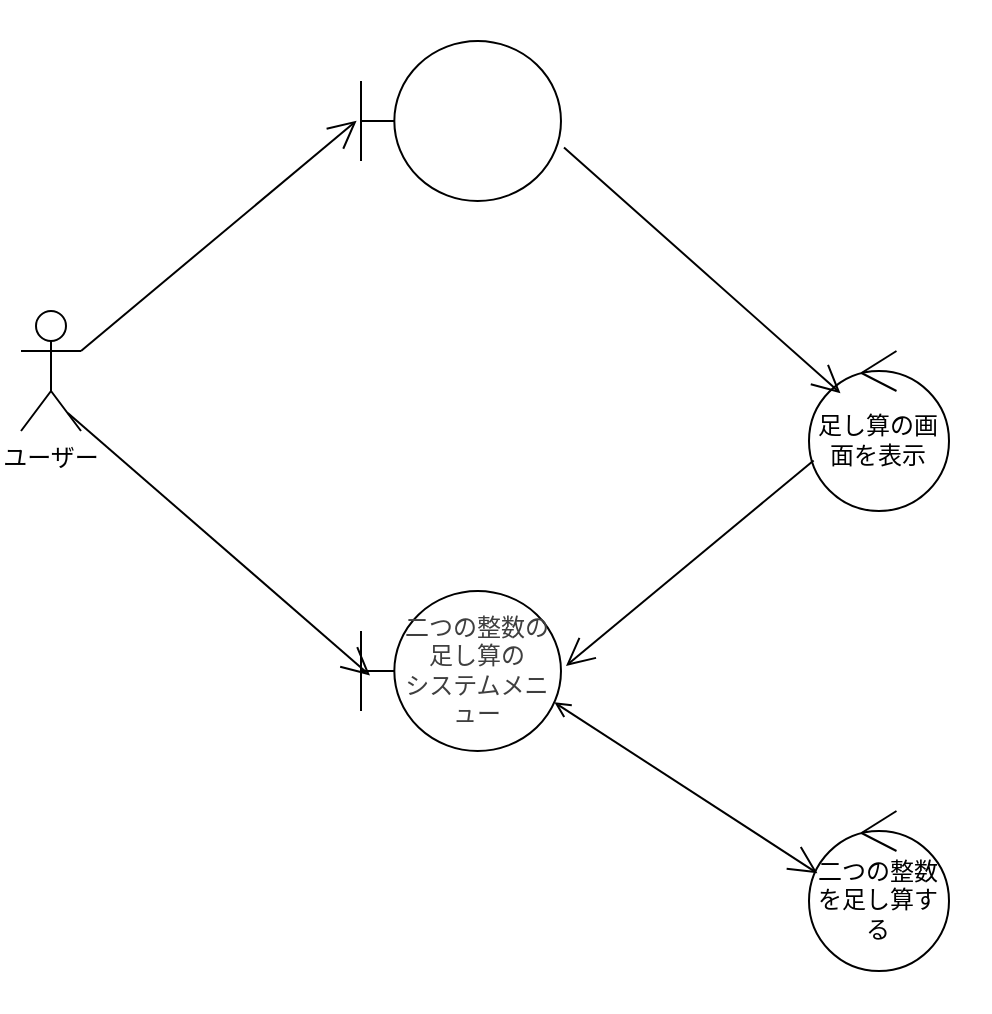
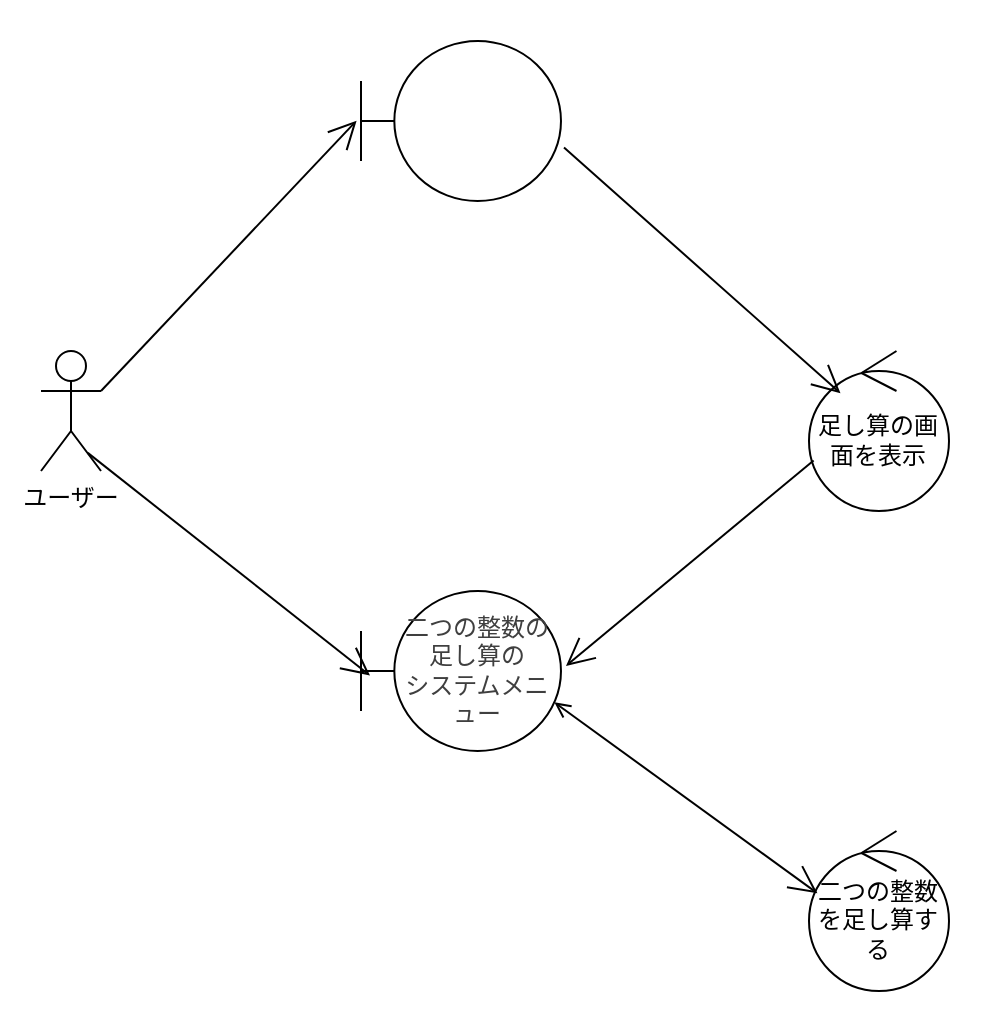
node "ユーザー": moved (51, 371) -> (71, 411)
node "二つの整数を足し算する": moved (879, 891) -> (879, 911)
